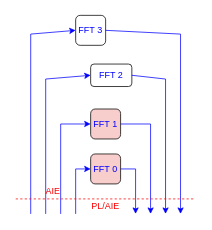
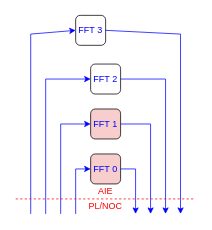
node "FFT 2": size 41x23 -> 30x30
node "AIE": moved (53, 192) -> (105, 192)
node "PL/AIE": label "PL/AIE" -> "PL/NOC"
